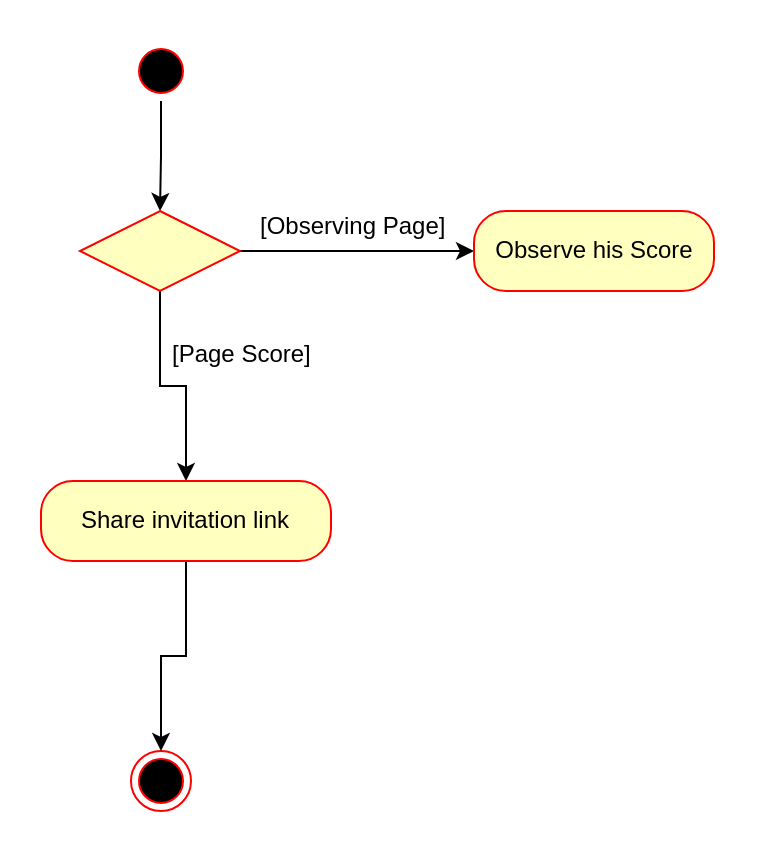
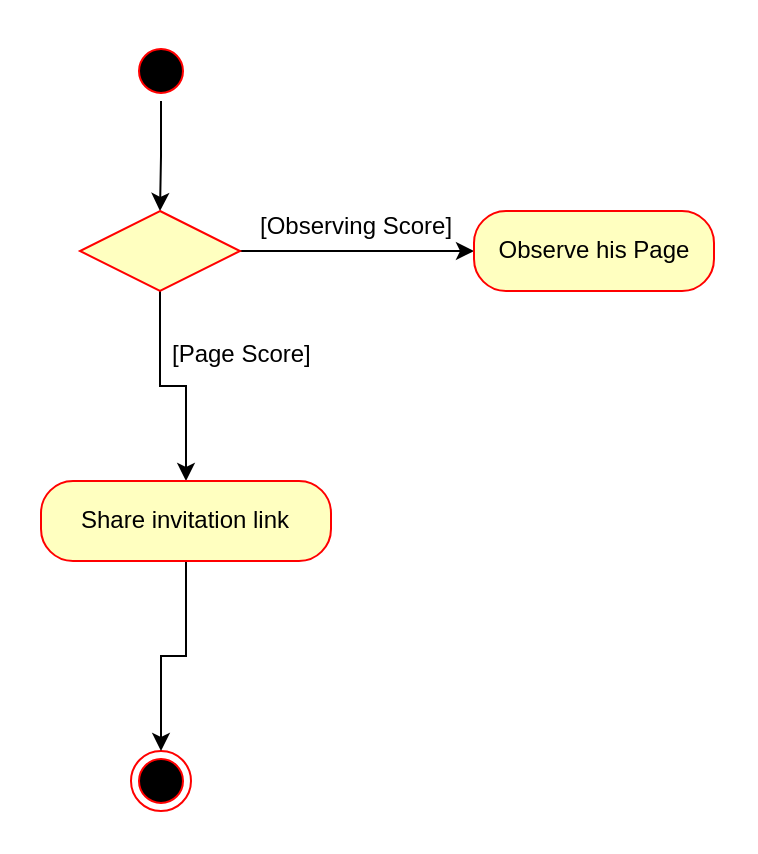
node "[Observing Page]": label "[Observing Page]" -> "[Observing Score]"
node "Observe his Score": label "Observe his Score" -> "Observe his Page"
